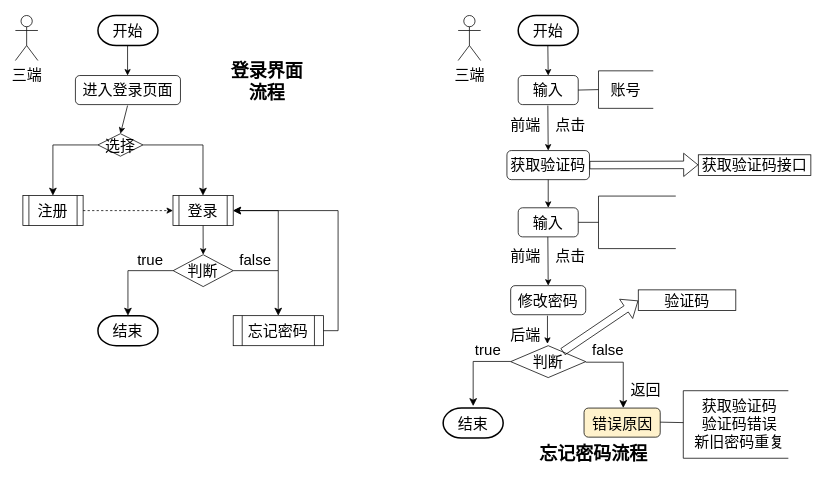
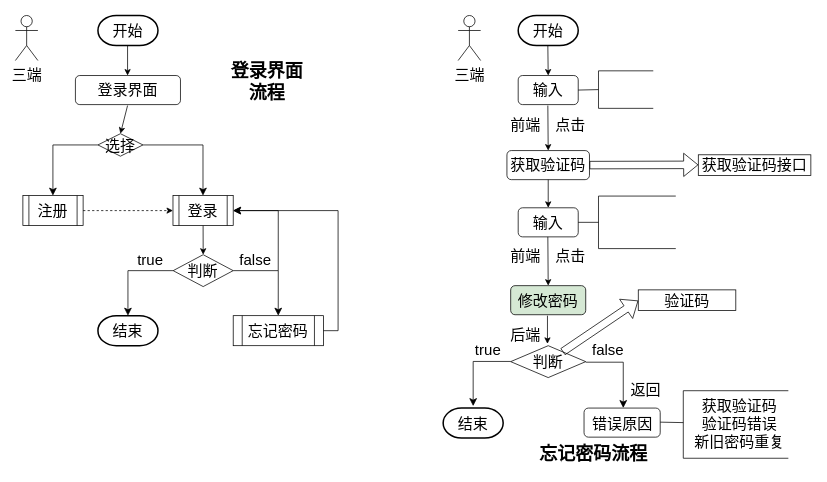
node "账号": removed
node "进入登录页面": label "进入登录页面" -> "登录界面"
node "修改密码": fillcolor #ffffff -> #d5e8d4
node "错误原因": fillcolor #fff2cc -> #ffffff
